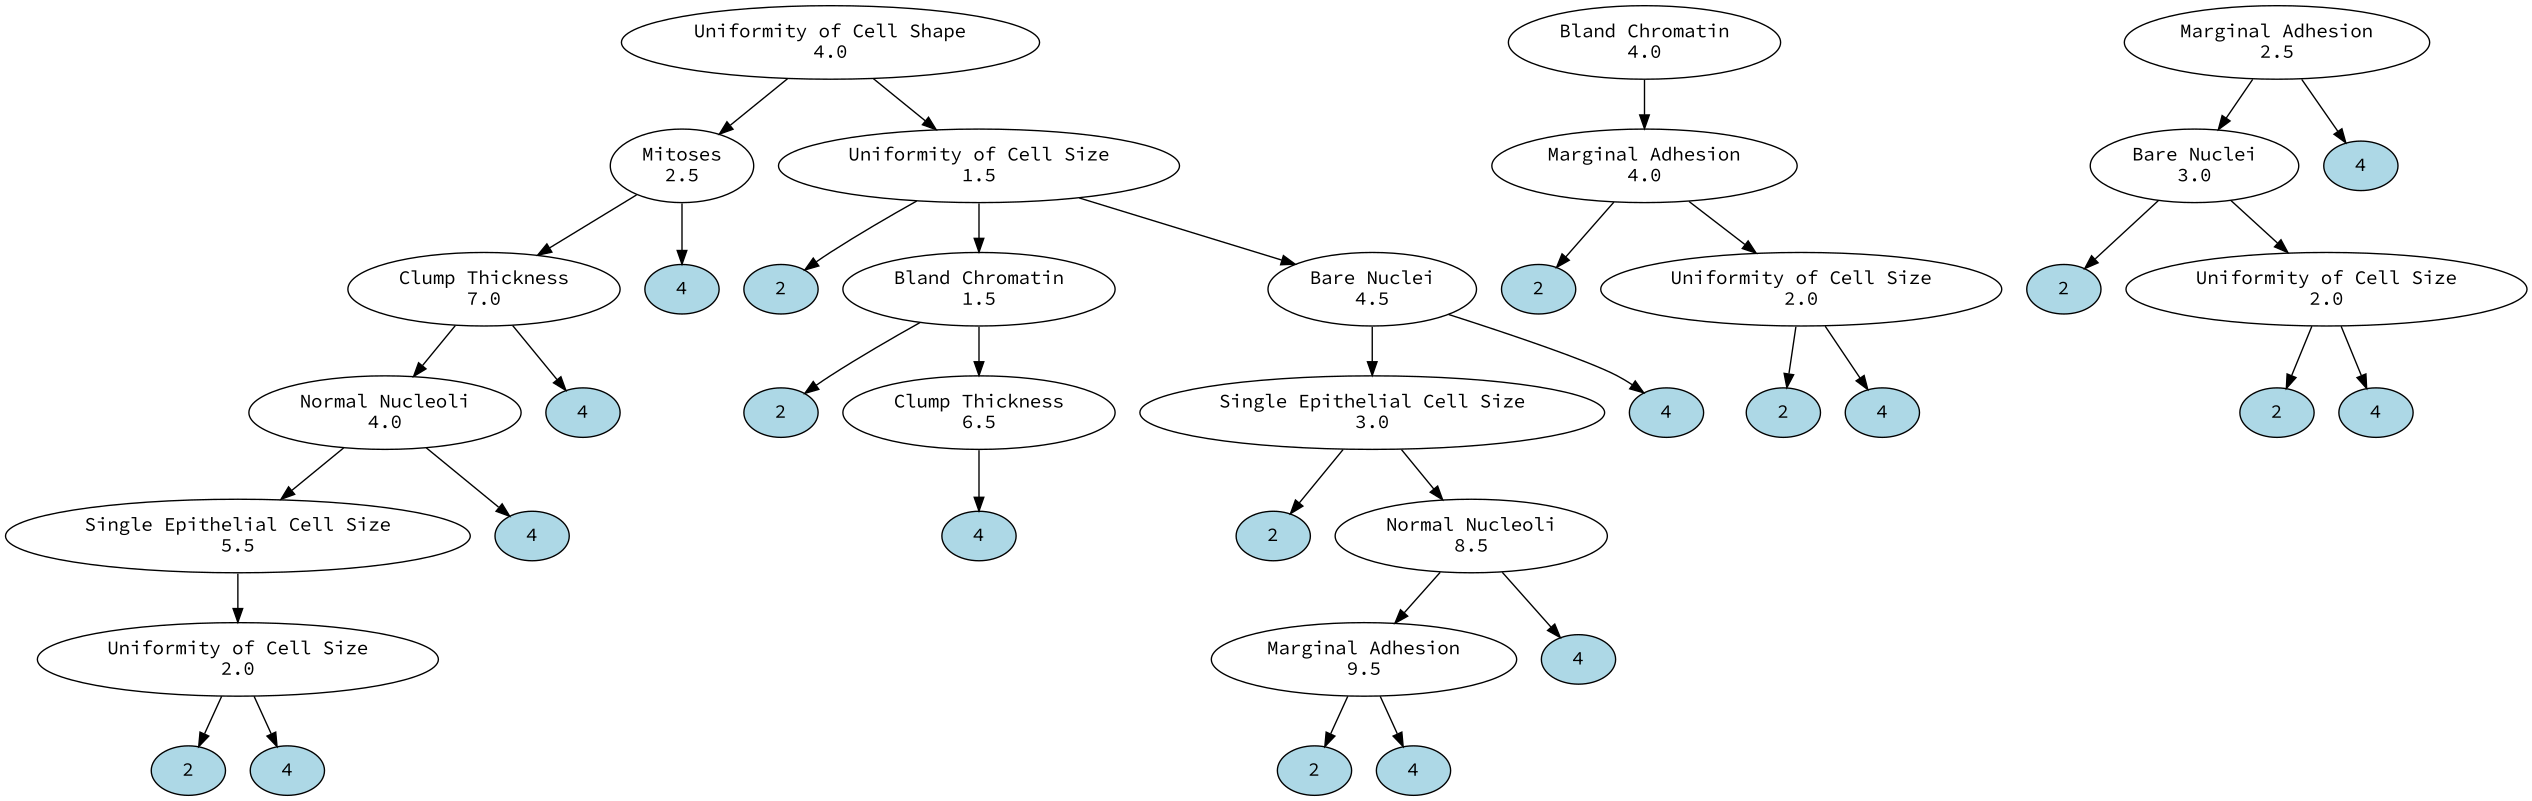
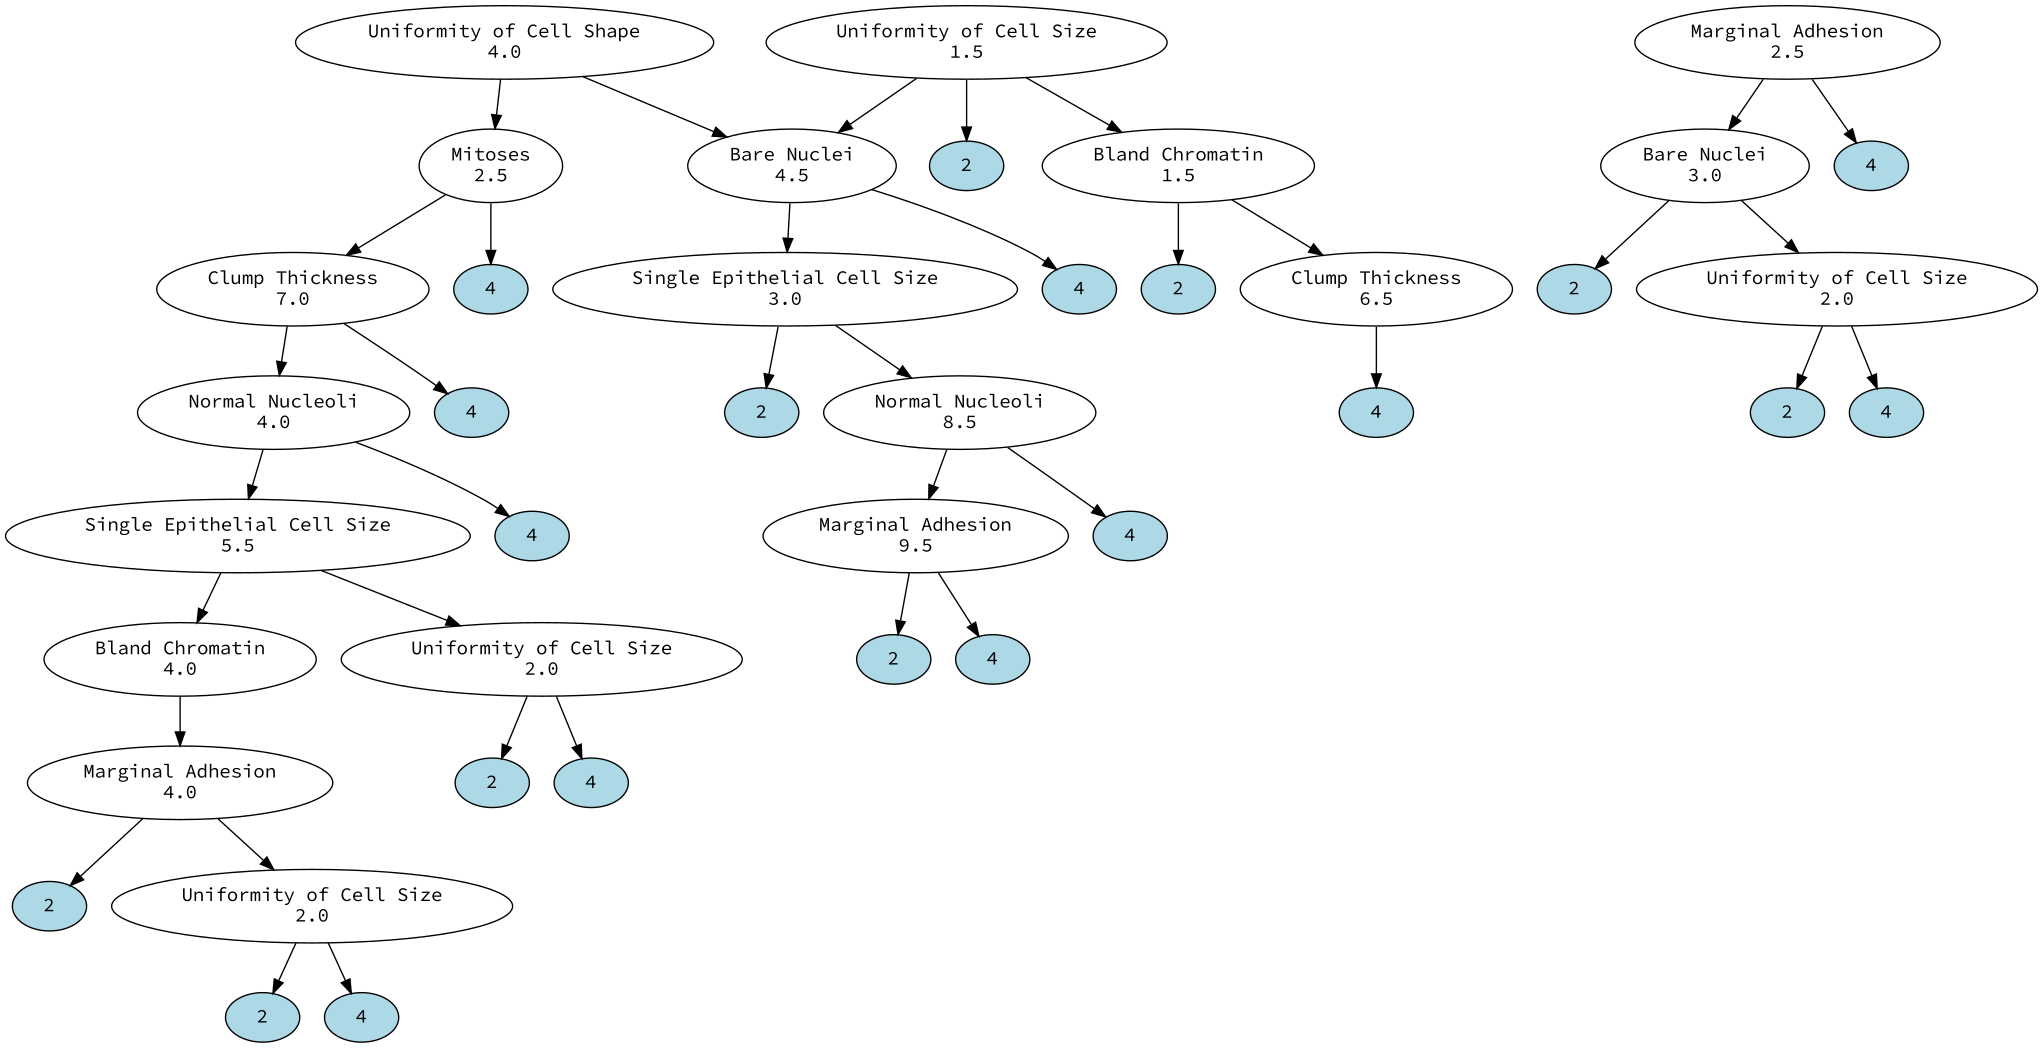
edge "Uniformity of Cell Shape 4.0" -> "Uniformity of Cell Size 1.5": now "Uniformity of Cell Shape 4.0" -> "Bare Nuclei 4.5"
edge "Single Epithelial Cell Size 5.5" -> "Bland Chromatin 4.0": added
